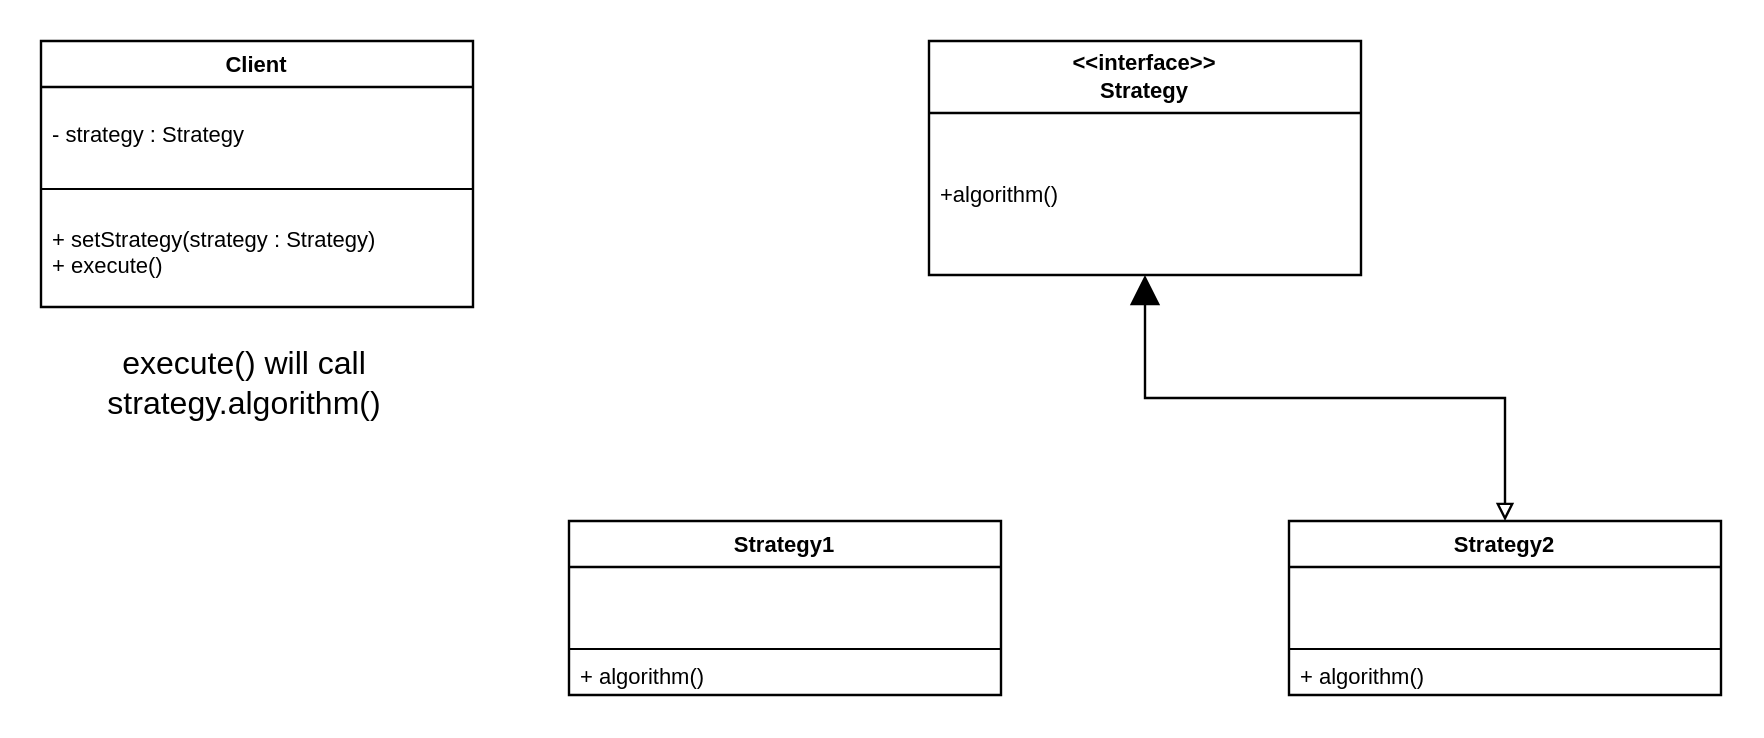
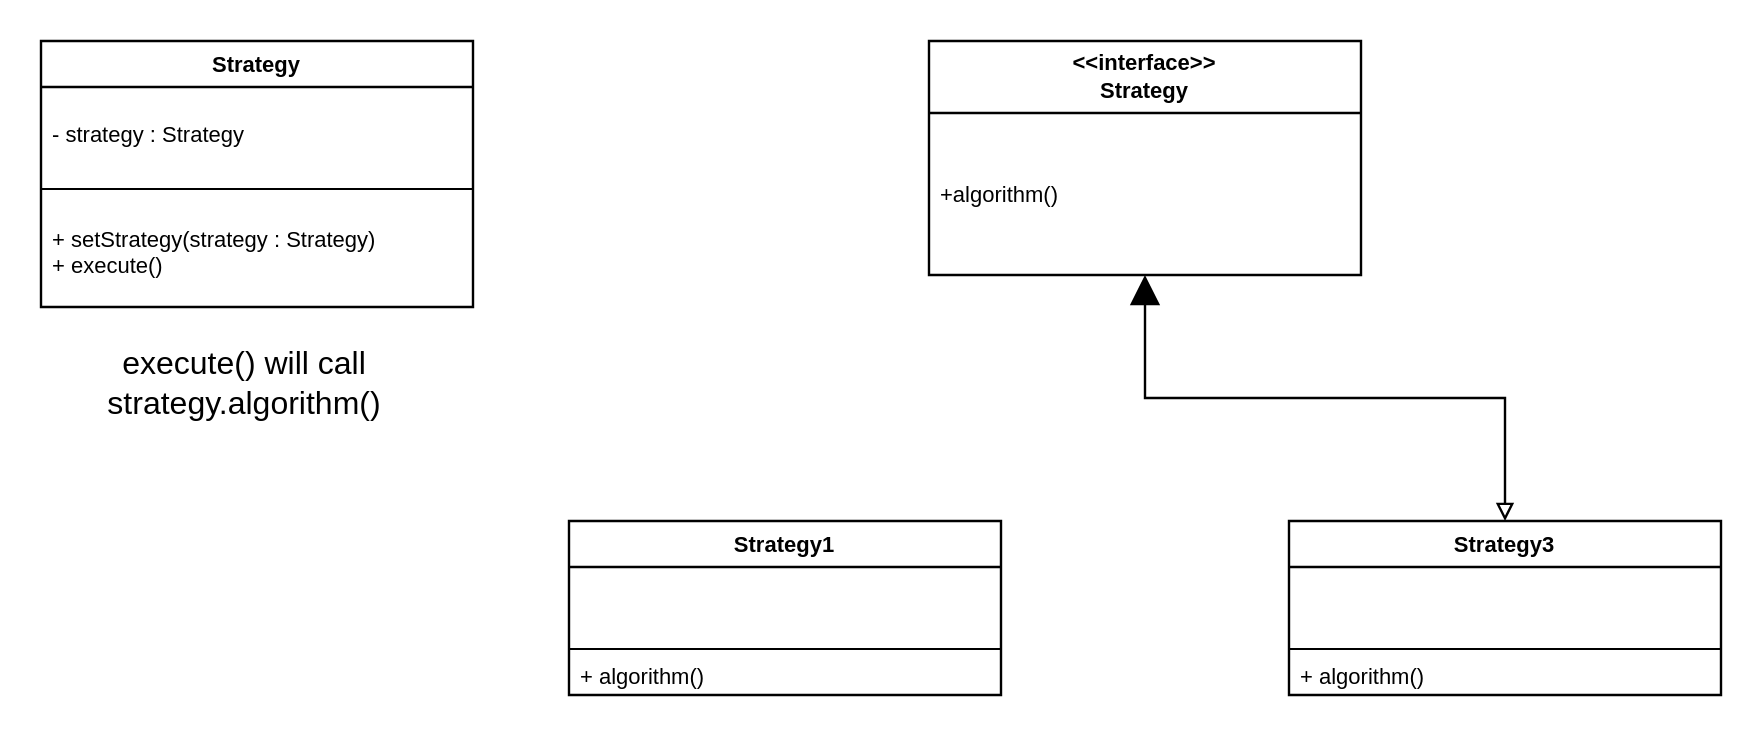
node "Client": label "Client" -> "Strategy"
node "Strategy2": label "Strategy2" -> "Strategy3"
